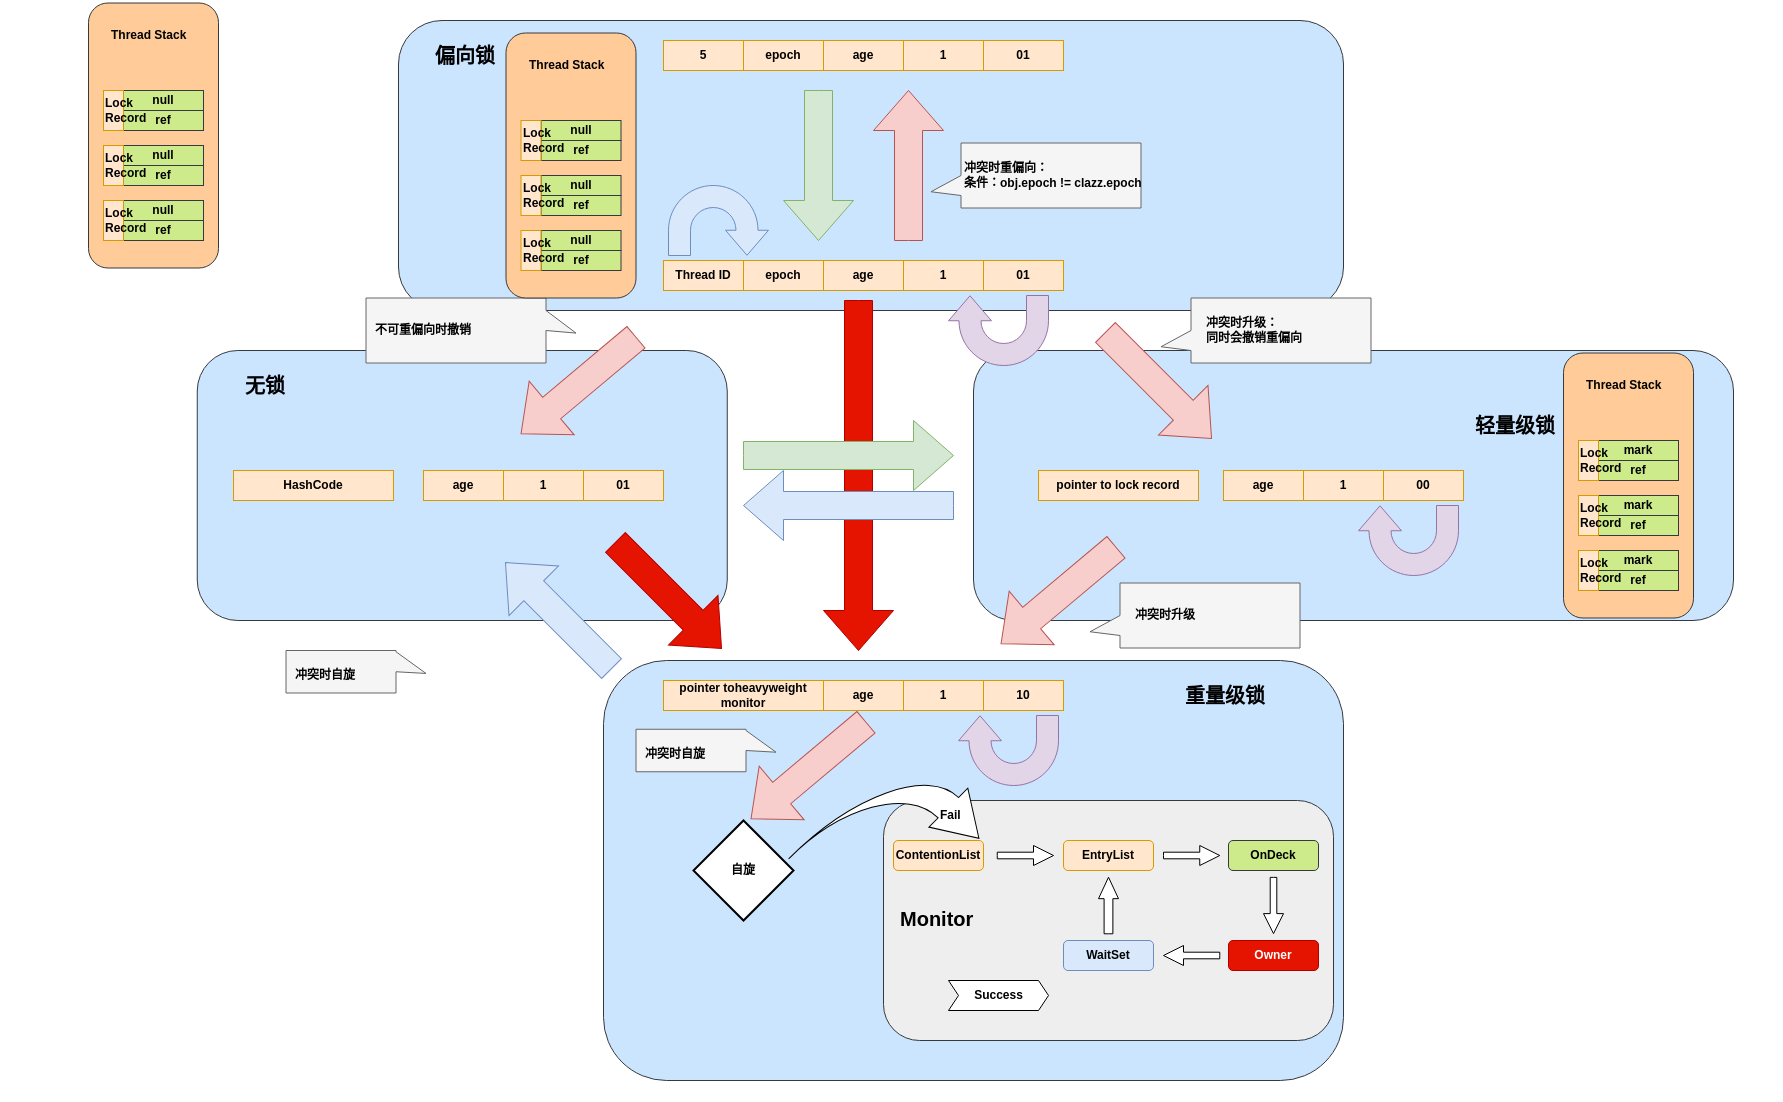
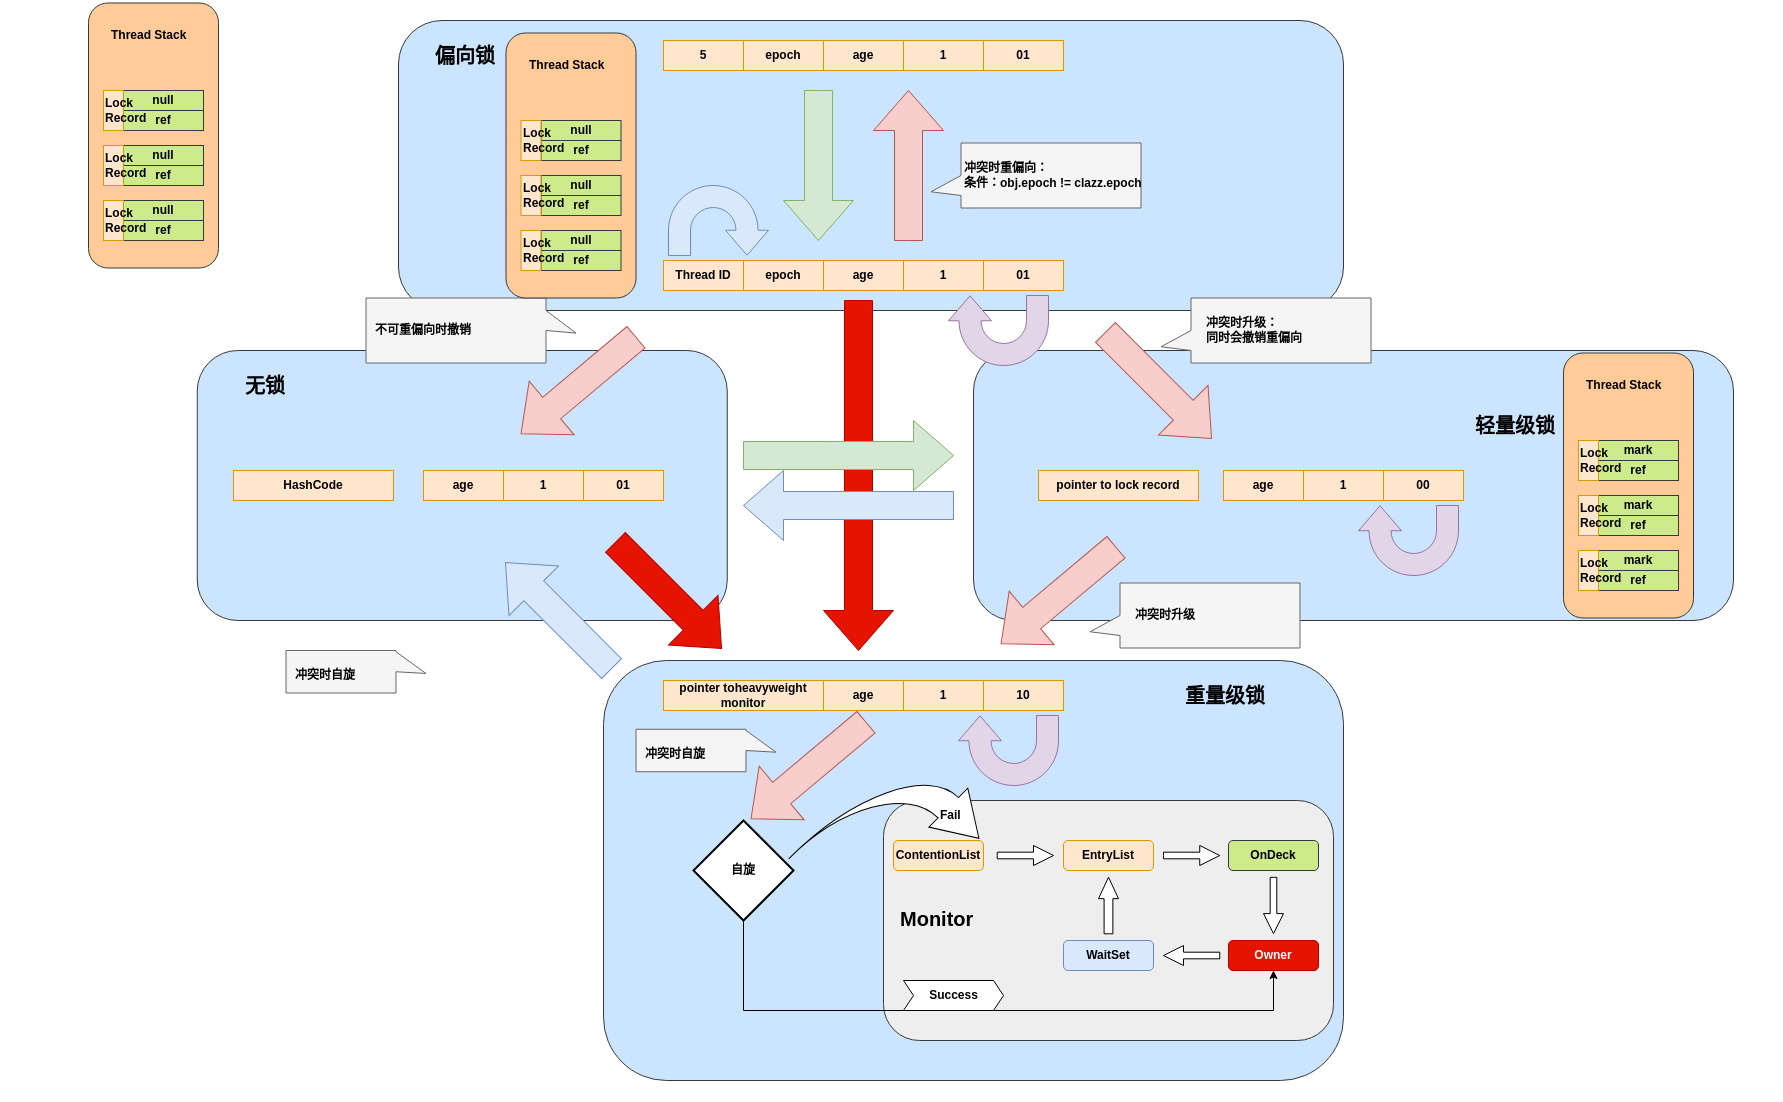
node "Success": moved (999, 996) -> (954, 996)
edge "自旋" -> "Owner": added
